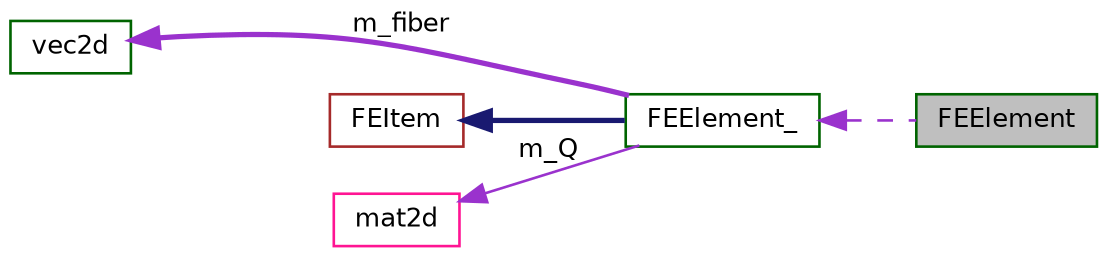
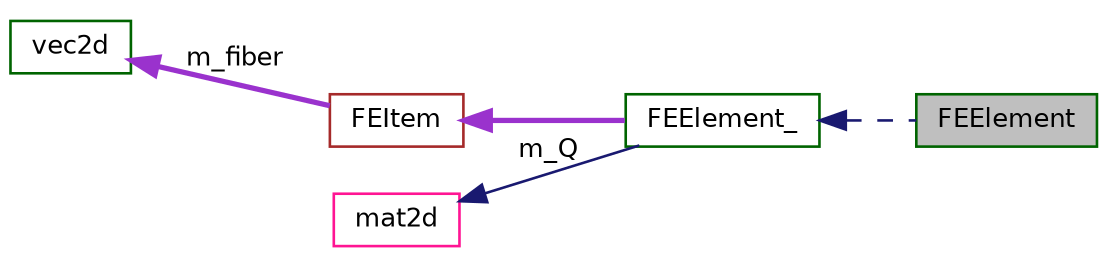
edge "FEElement_" -> "vec2d": now "FEItem" -> "vec2d"
edge "FEElement_" -> "FEItem": color midnightblue -> darkorchid3
edge "FEElement" -> "FEElement_": color darkorchid3 -> midnightblue
edge "FEElement_" -> "mat2d": color darkorchid3 -> midnightblue
